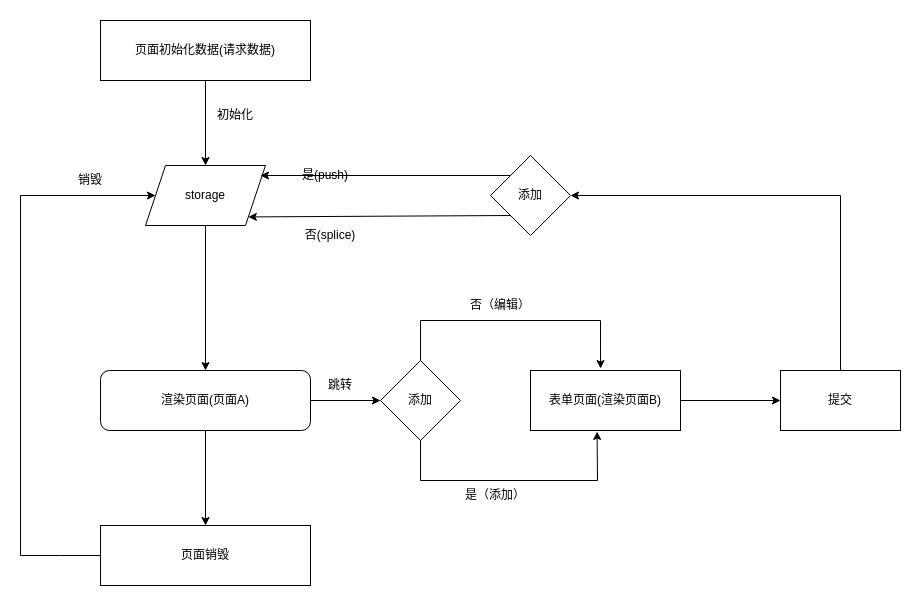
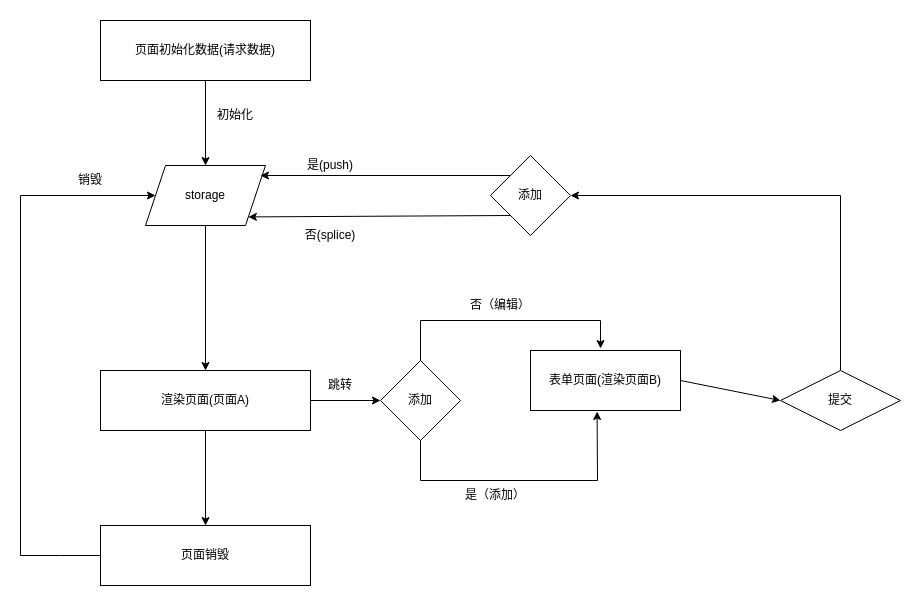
node "是(push)": moved (326, 176) -> (331, 166)
node "渲染页面(页面A)": shape rounded rectangle -> rectangle
node "表单页面(渲染页面B)": moved (606, 401) -> (606, 381)
node "提交": shape rectangle -> diamond
